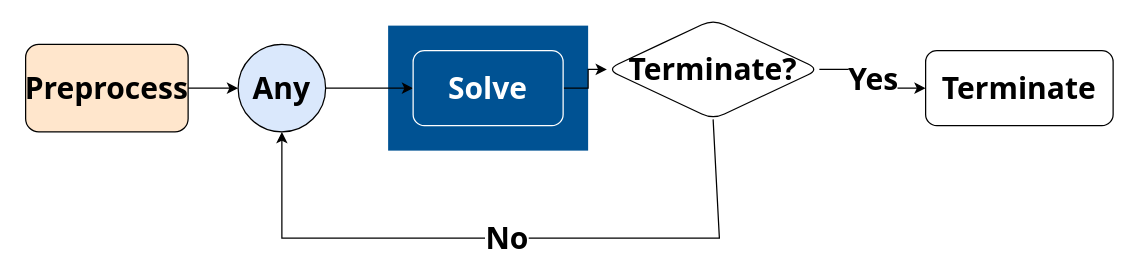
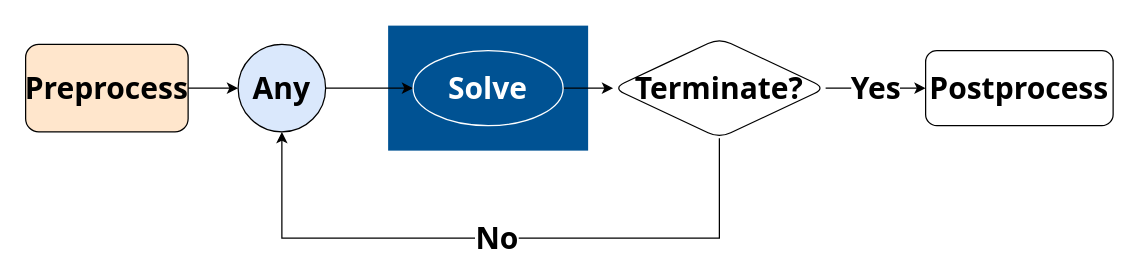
node "Terminate?": moved (713, 69) -> (719, 88)
node "Solve": shape rounded rectangle -> ellipse
node "Terminate": label "Terminate" -> "Postprocess"
